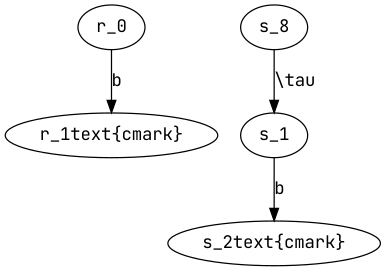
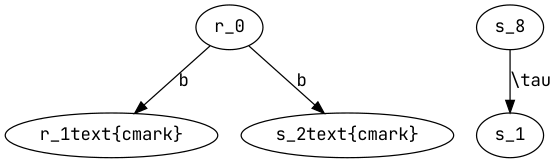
edge "s_1" -> "s_2text{cmark}": now "r_0" -> "s_2text{cmark}"
